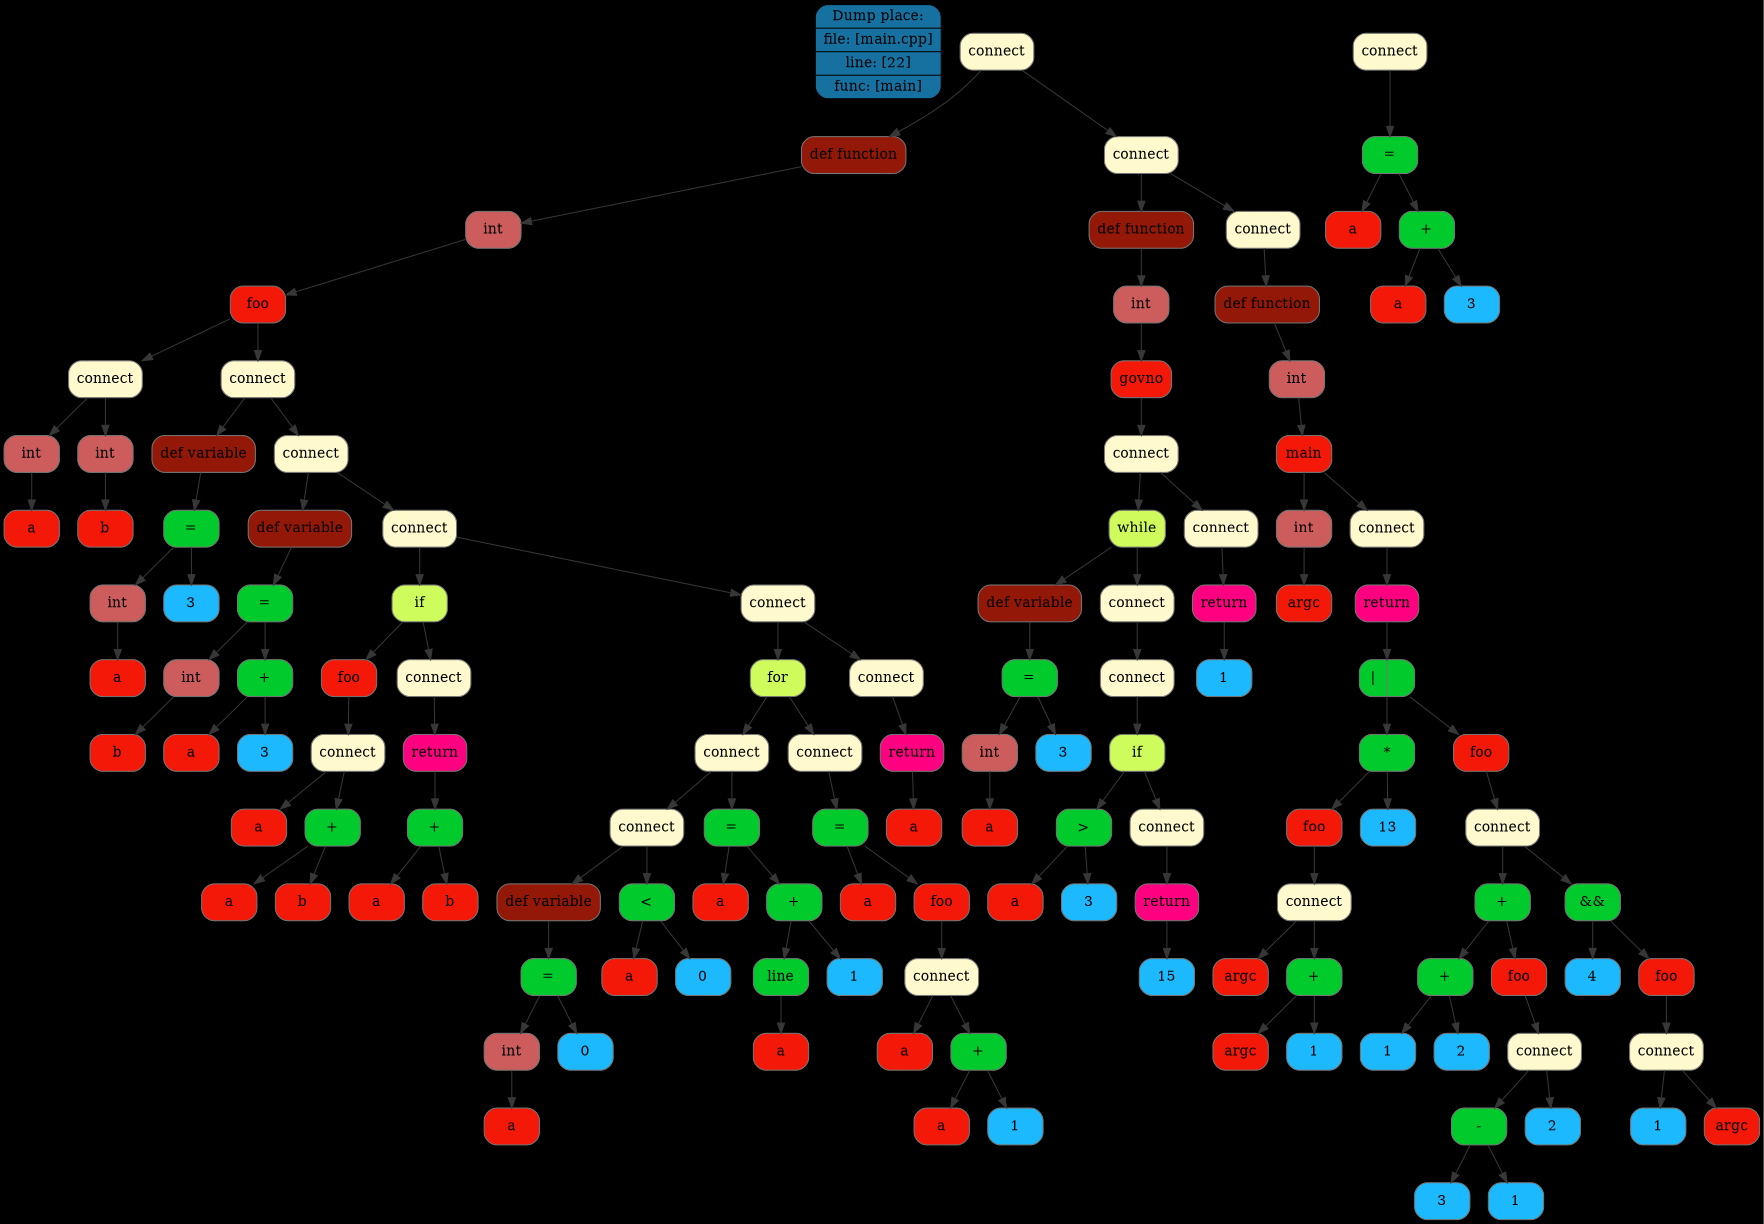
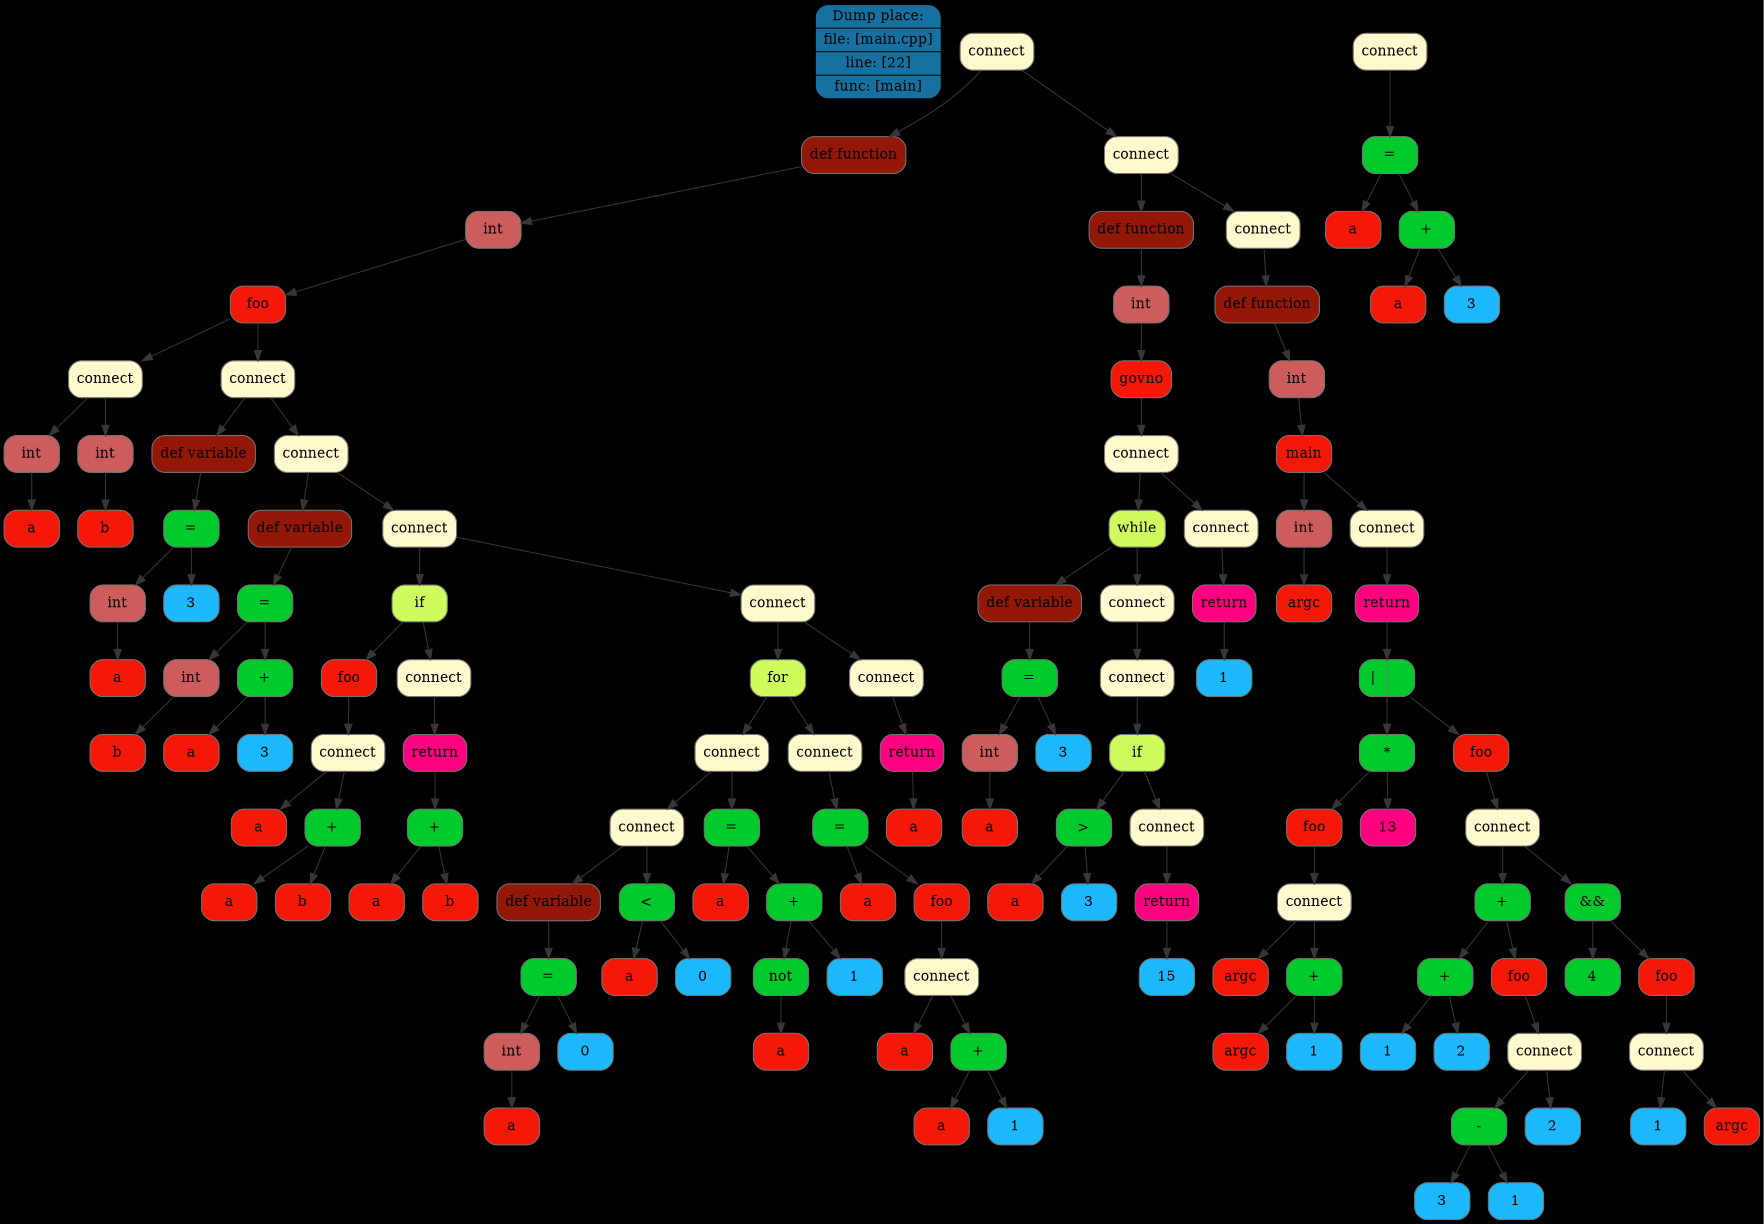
node "13": fillcolor #1cb9ff -> #ff0080
node "line": label "line" -> "not"
node "4": fillcolor #1cb9ff -> #00ca2c
